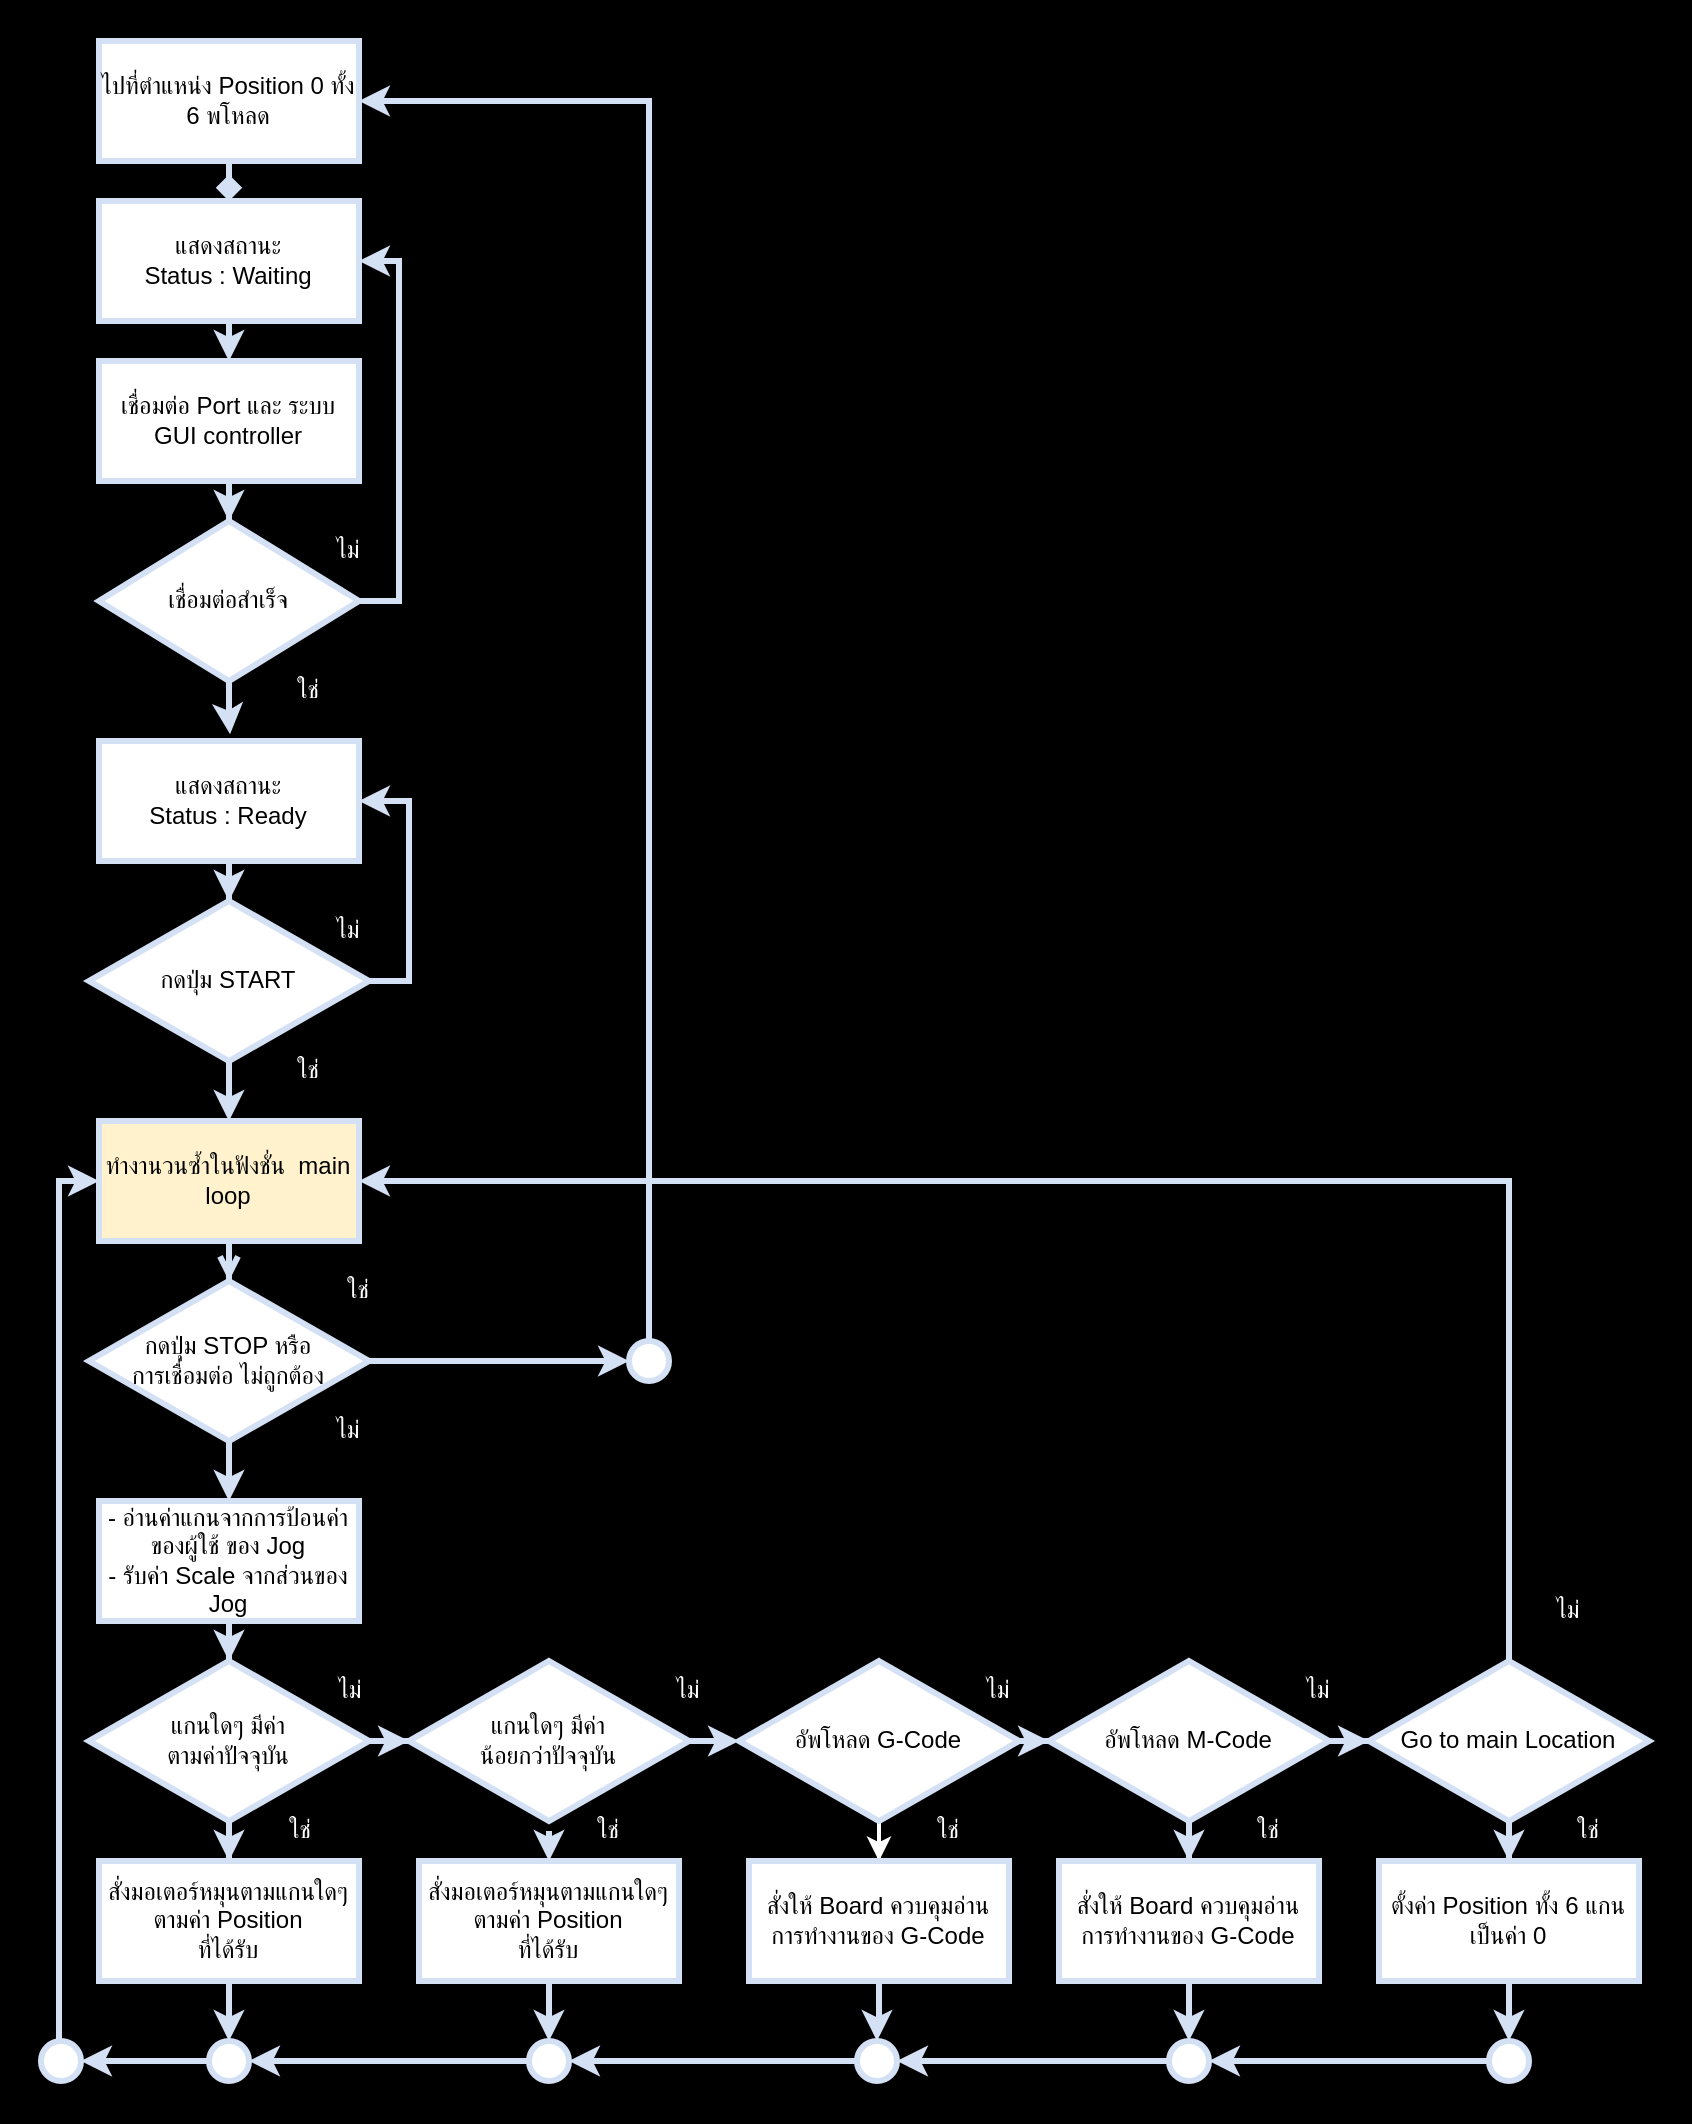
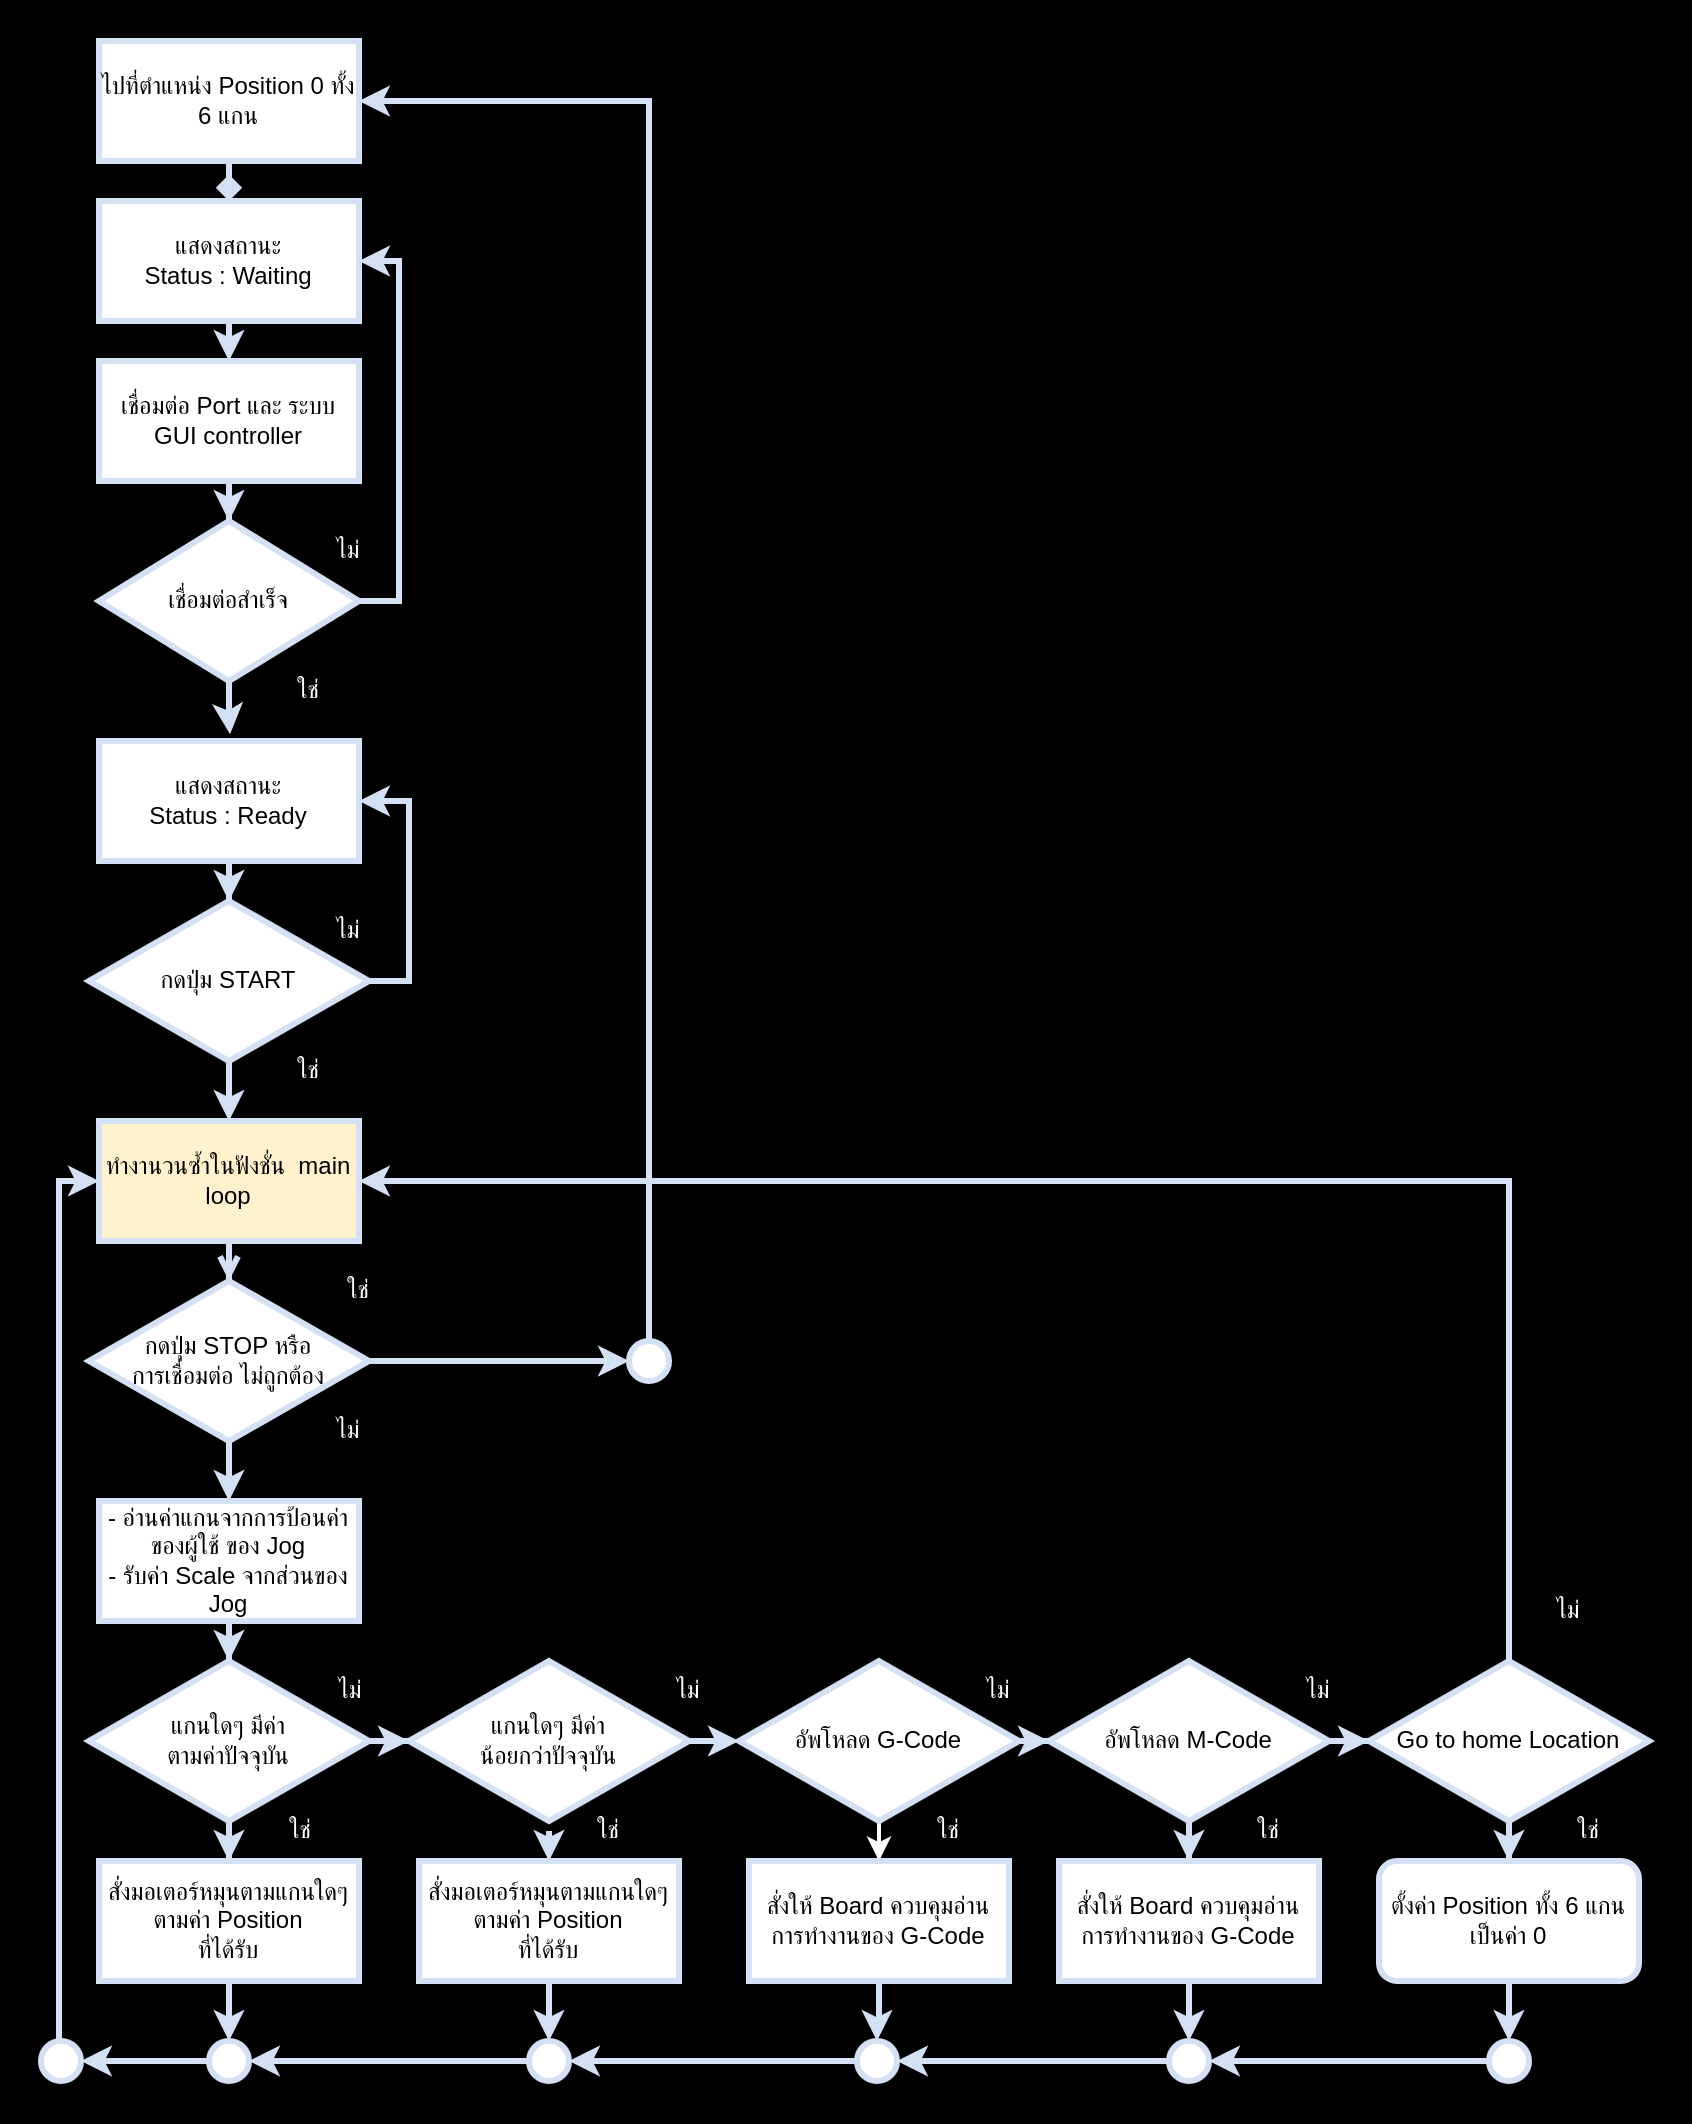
node "ไปที่ตำแหน่ง Position 0 ทั้ง 6 พโหลด": label "ไปที่ตำแหน่ง Position 0 ทั้ง 6 พโหลด" -> "ไปที่ตำแหน่ง Position 0 ทั้ง 6 แกน"
node "Go to main Location": label "Go to main Location" -> "Go to home Location"
node "ตั้งค่า Position ทั้ง 6 แกน เป็นค่า 0": shape rectangle -> rounded rectangle
